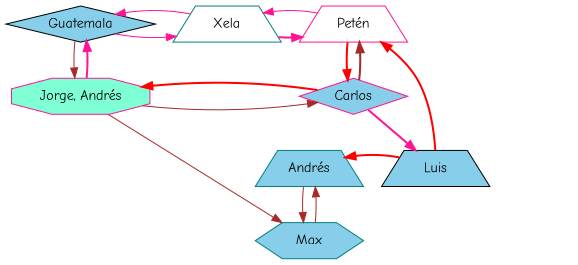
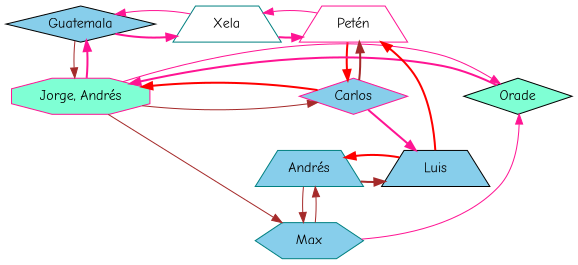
edge "Guatemala" -> "Xela": style solid -> bold
node "Orade": added
edge "Andrés" -> "Luis": added
